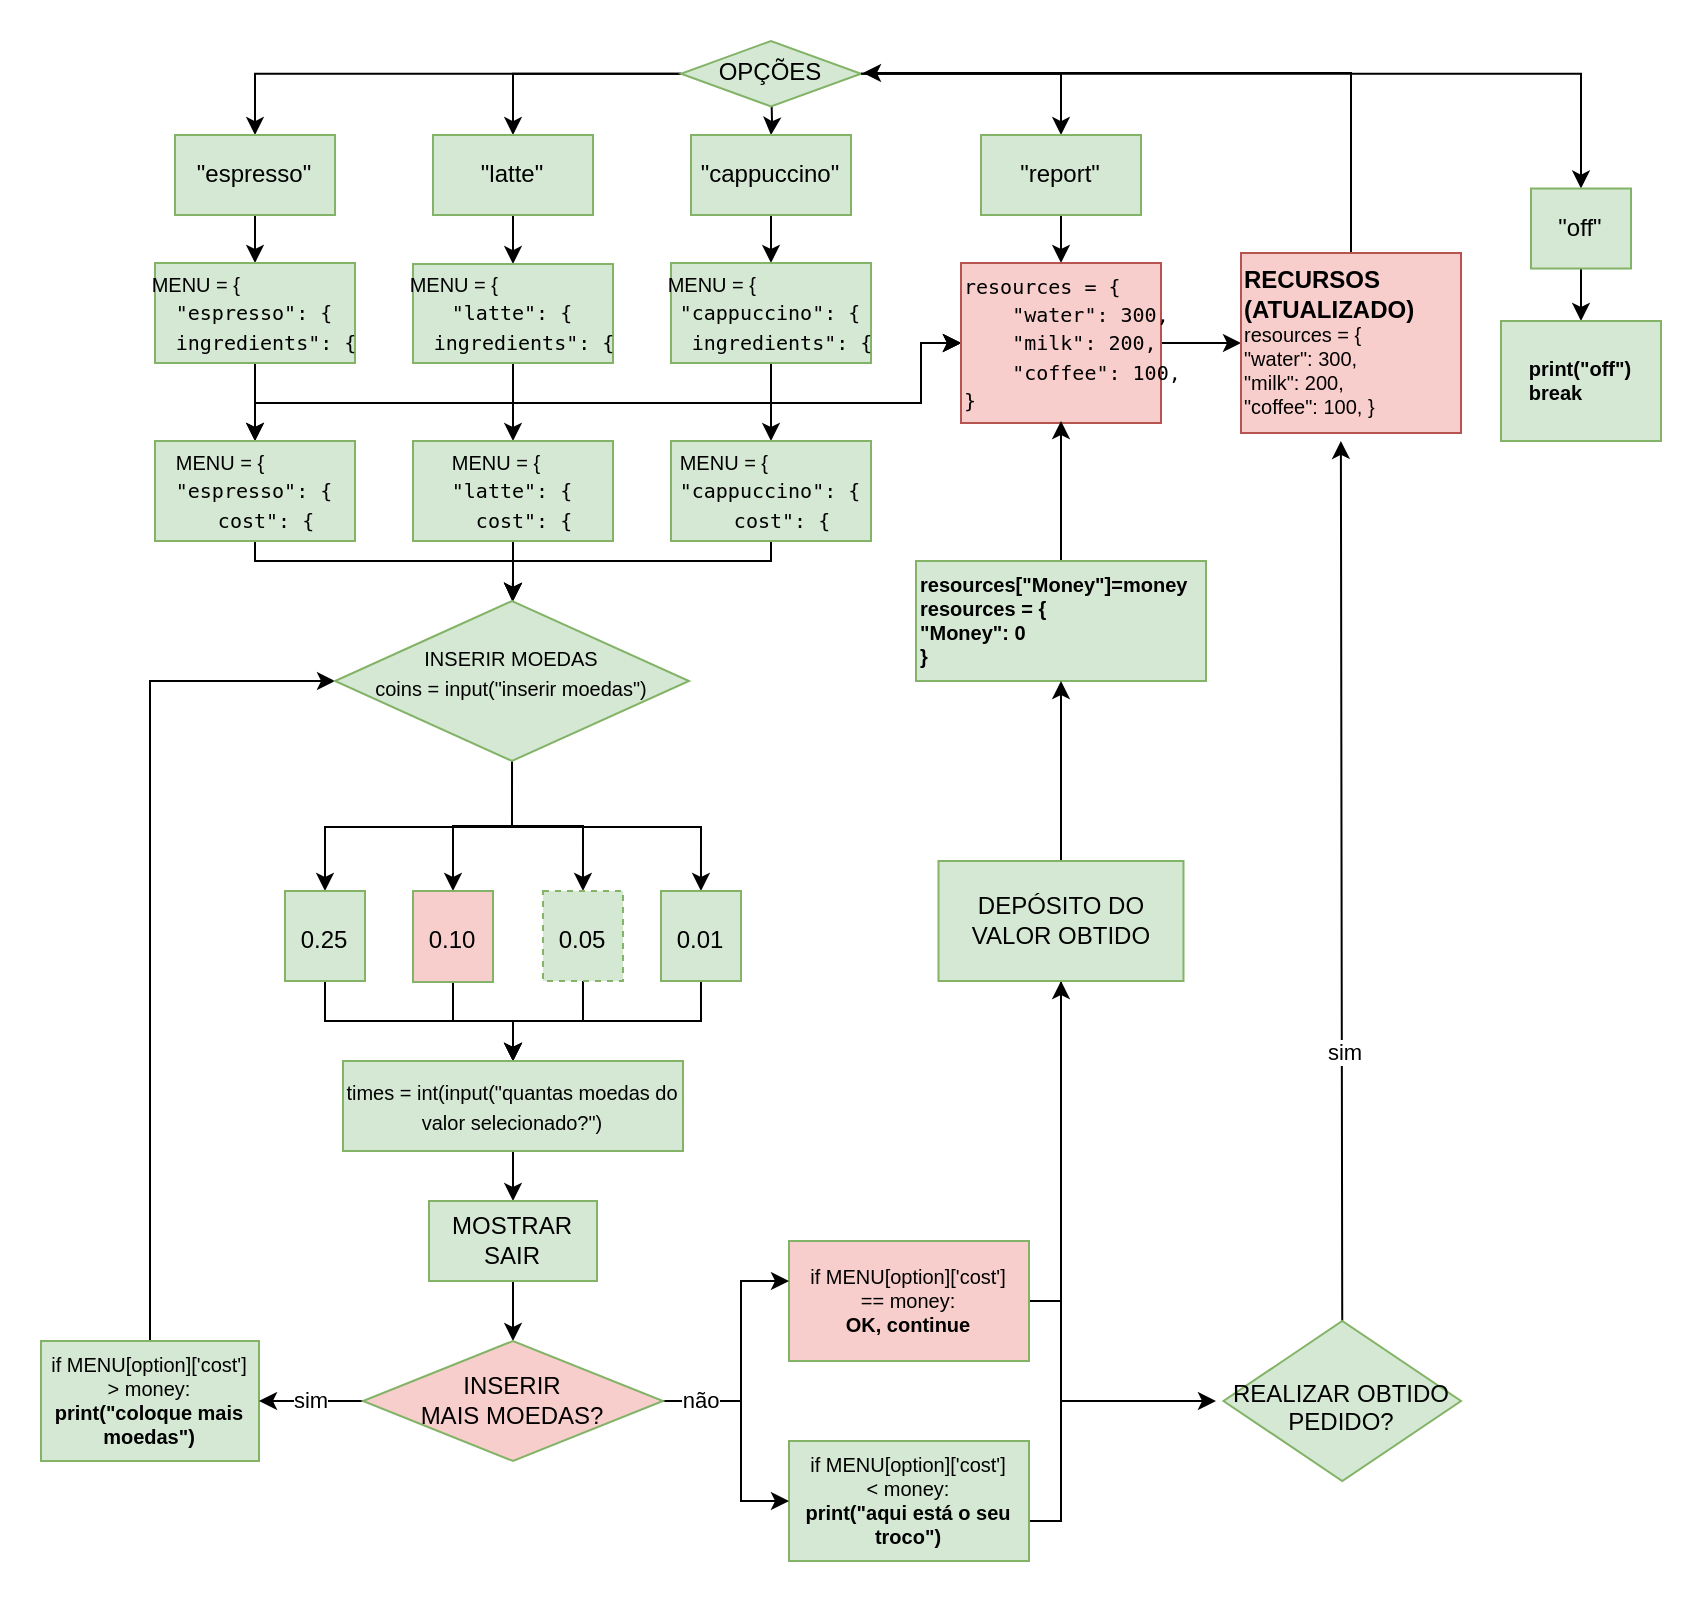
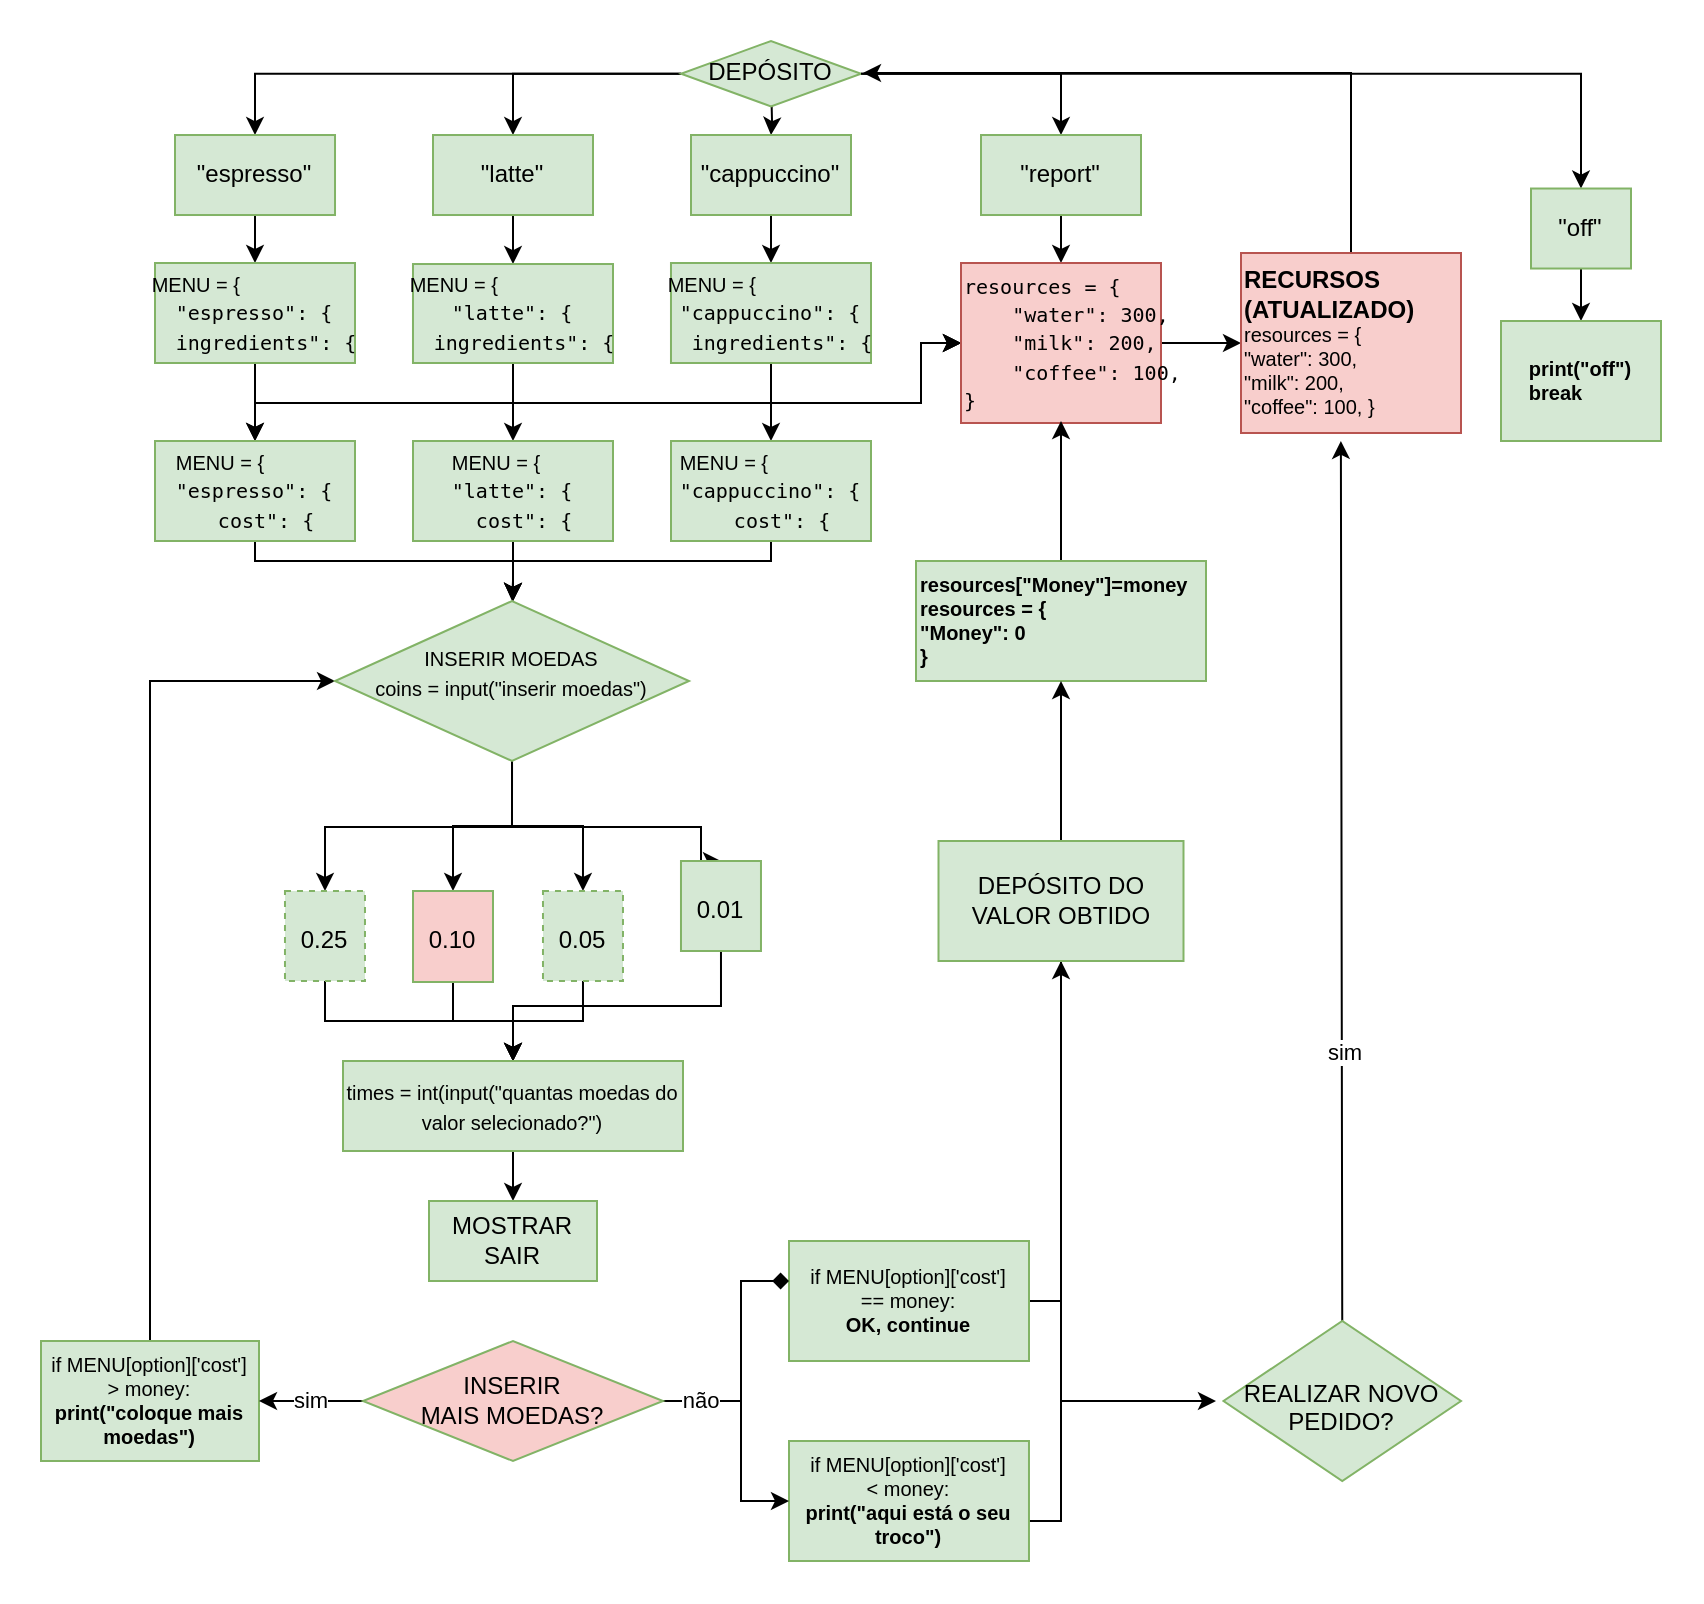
node "OPÇÕES": label "OPÇÕES" -> "DEPÓSITO"
node "DEPÓSITO DO VALOR OBTIDO": moved (1061, 921) -> (1061, 901)
node "0.25": style solid -> dashed
node "0.01": moved (701, 936) -> (721, 906)
edge "INSERIR MAIS MOEDAS?" -> "if MENU[option]['cost'] == money: OK, continue": arrowhead classic -> diamond
node "if MENU[option]['cost'] == money: OK, continue": fillcolor #f8cecc -> #d5e8d4
edge "MOSTRAR SAIR" -> "INSERIR MAIS MOEDAS?": removed
node "REALIZAR OBTIDO PEDIDO?": label "REALIZAR OBTIDO PEDIDO?" -> "REALIZAR NOVO PEDIDO?"
